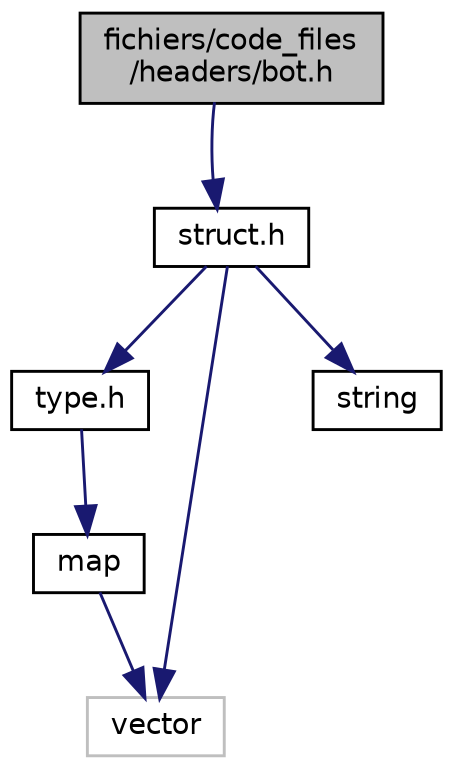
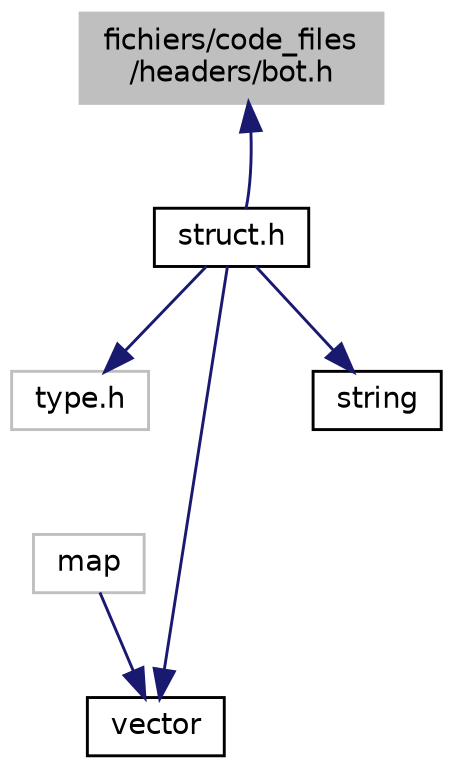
node "fichiers/code_files /headers/bot.h": color black -> grey75
edge "fichiers/code_files /headers/bot.h" -> "struct.h": reversed
node "type.h": color black -> grey75
edge "type.h" -> "map": removed
node "map": color black -> grey75
node "vector": color grey75 -> black
